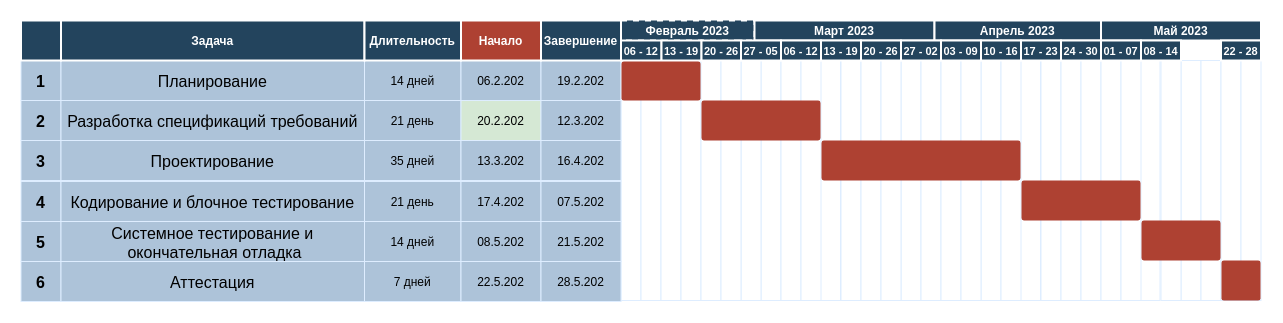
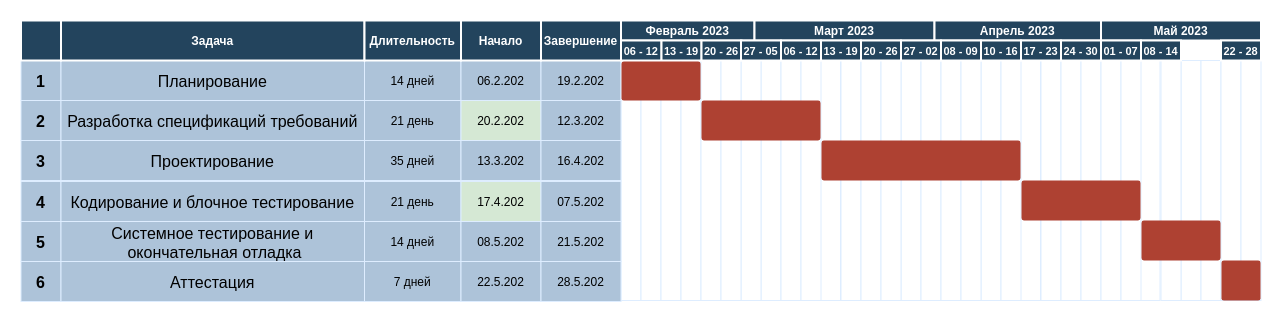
node "Февраль 2023": style dashed -> solid
node "Начало": fillcolor #ae4132 -> #23445d
node "03 - 09": label "03 - 09" -> "08 - 09"
node "17.4.202": fillcolor #adc3d9 -> #d5e8d4
